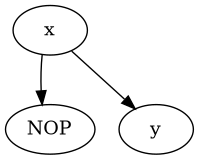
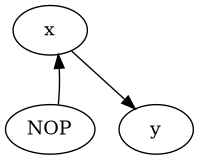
edge "x" -> "NOP": reversed
